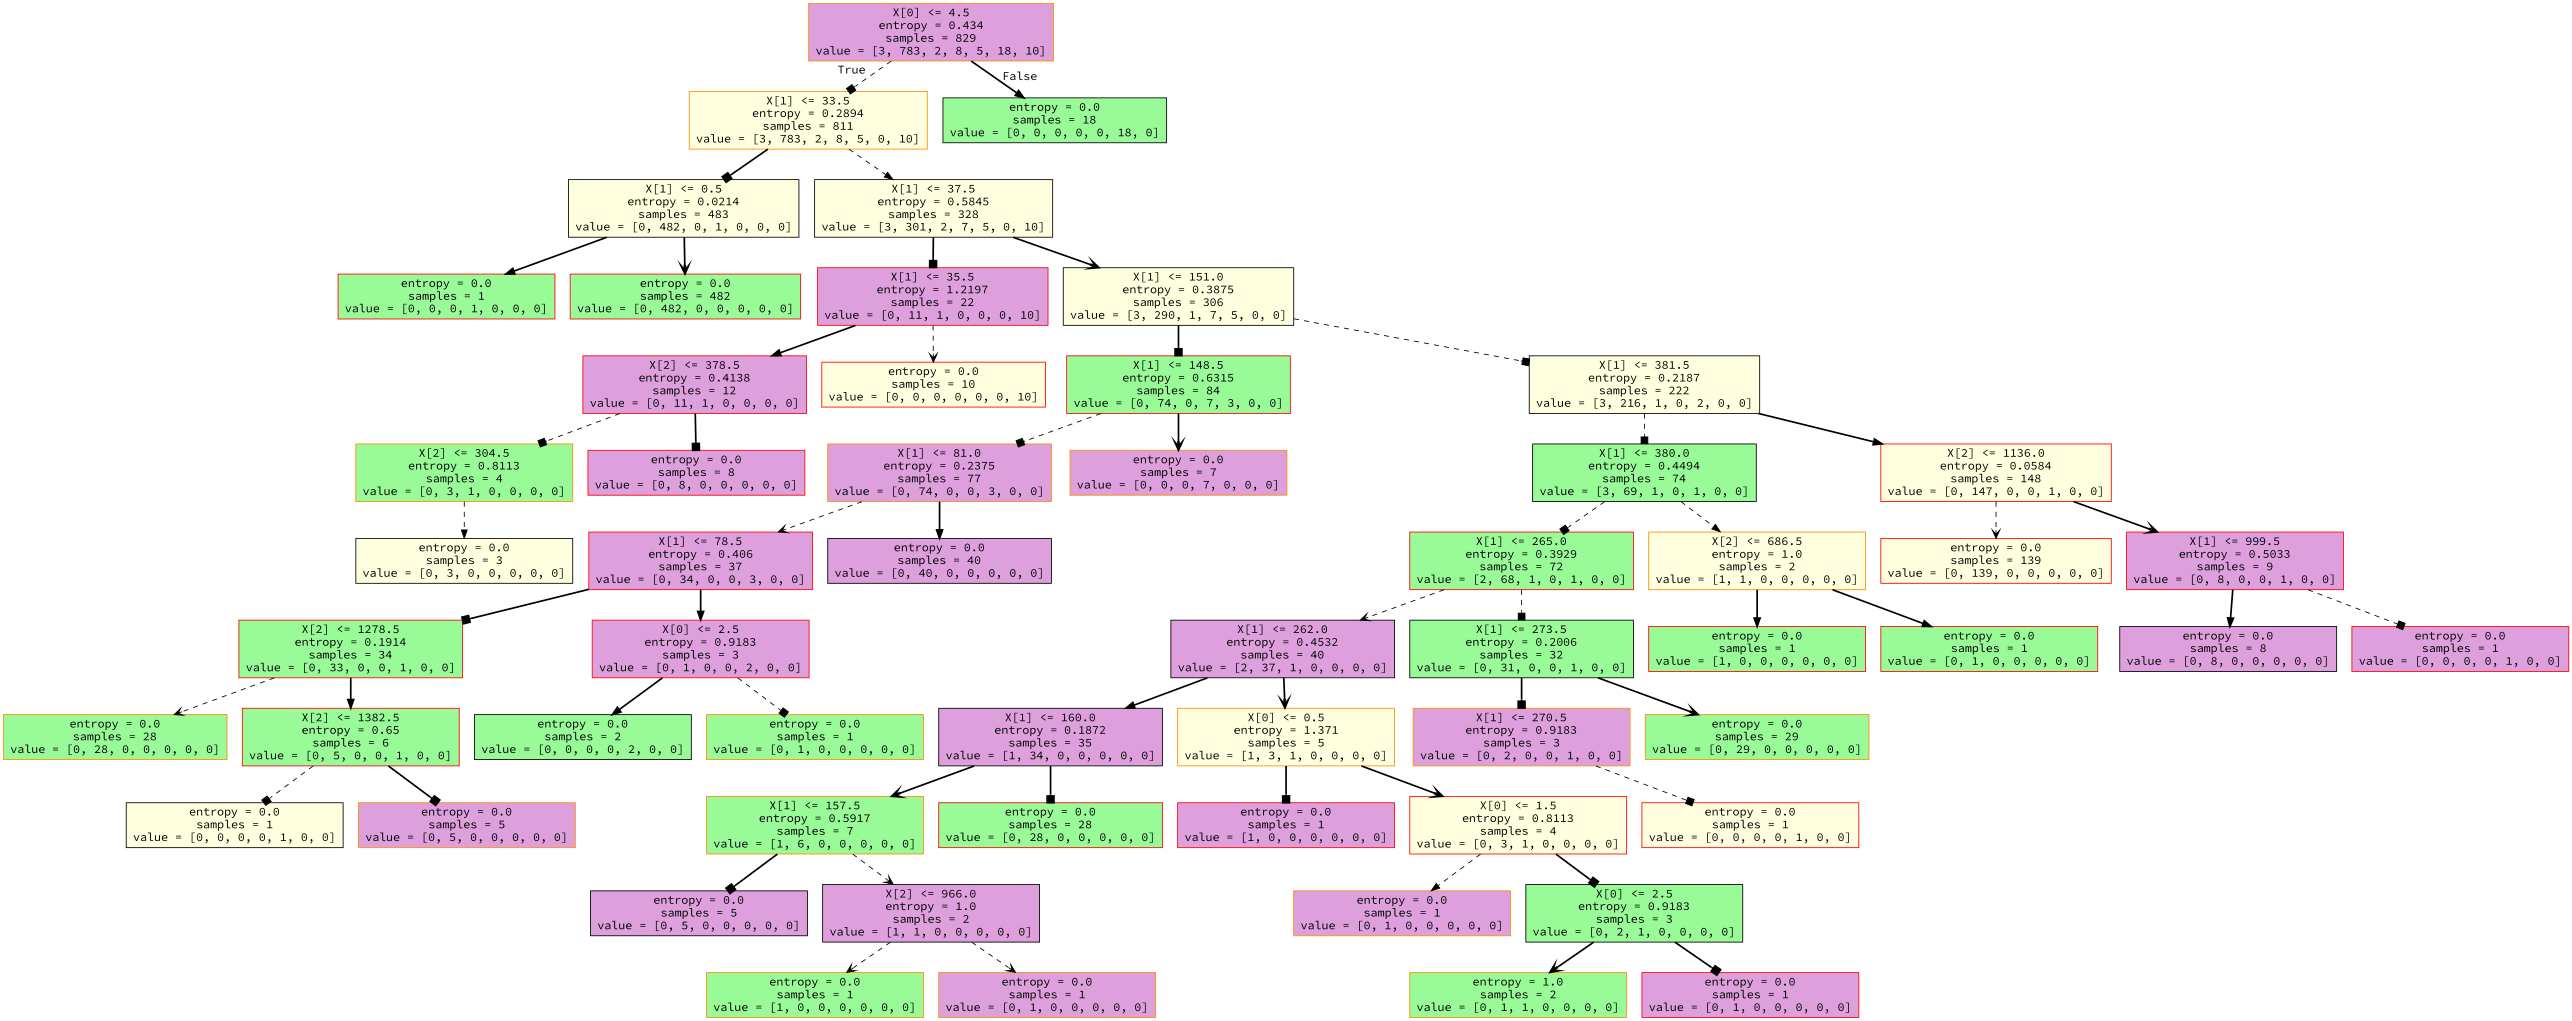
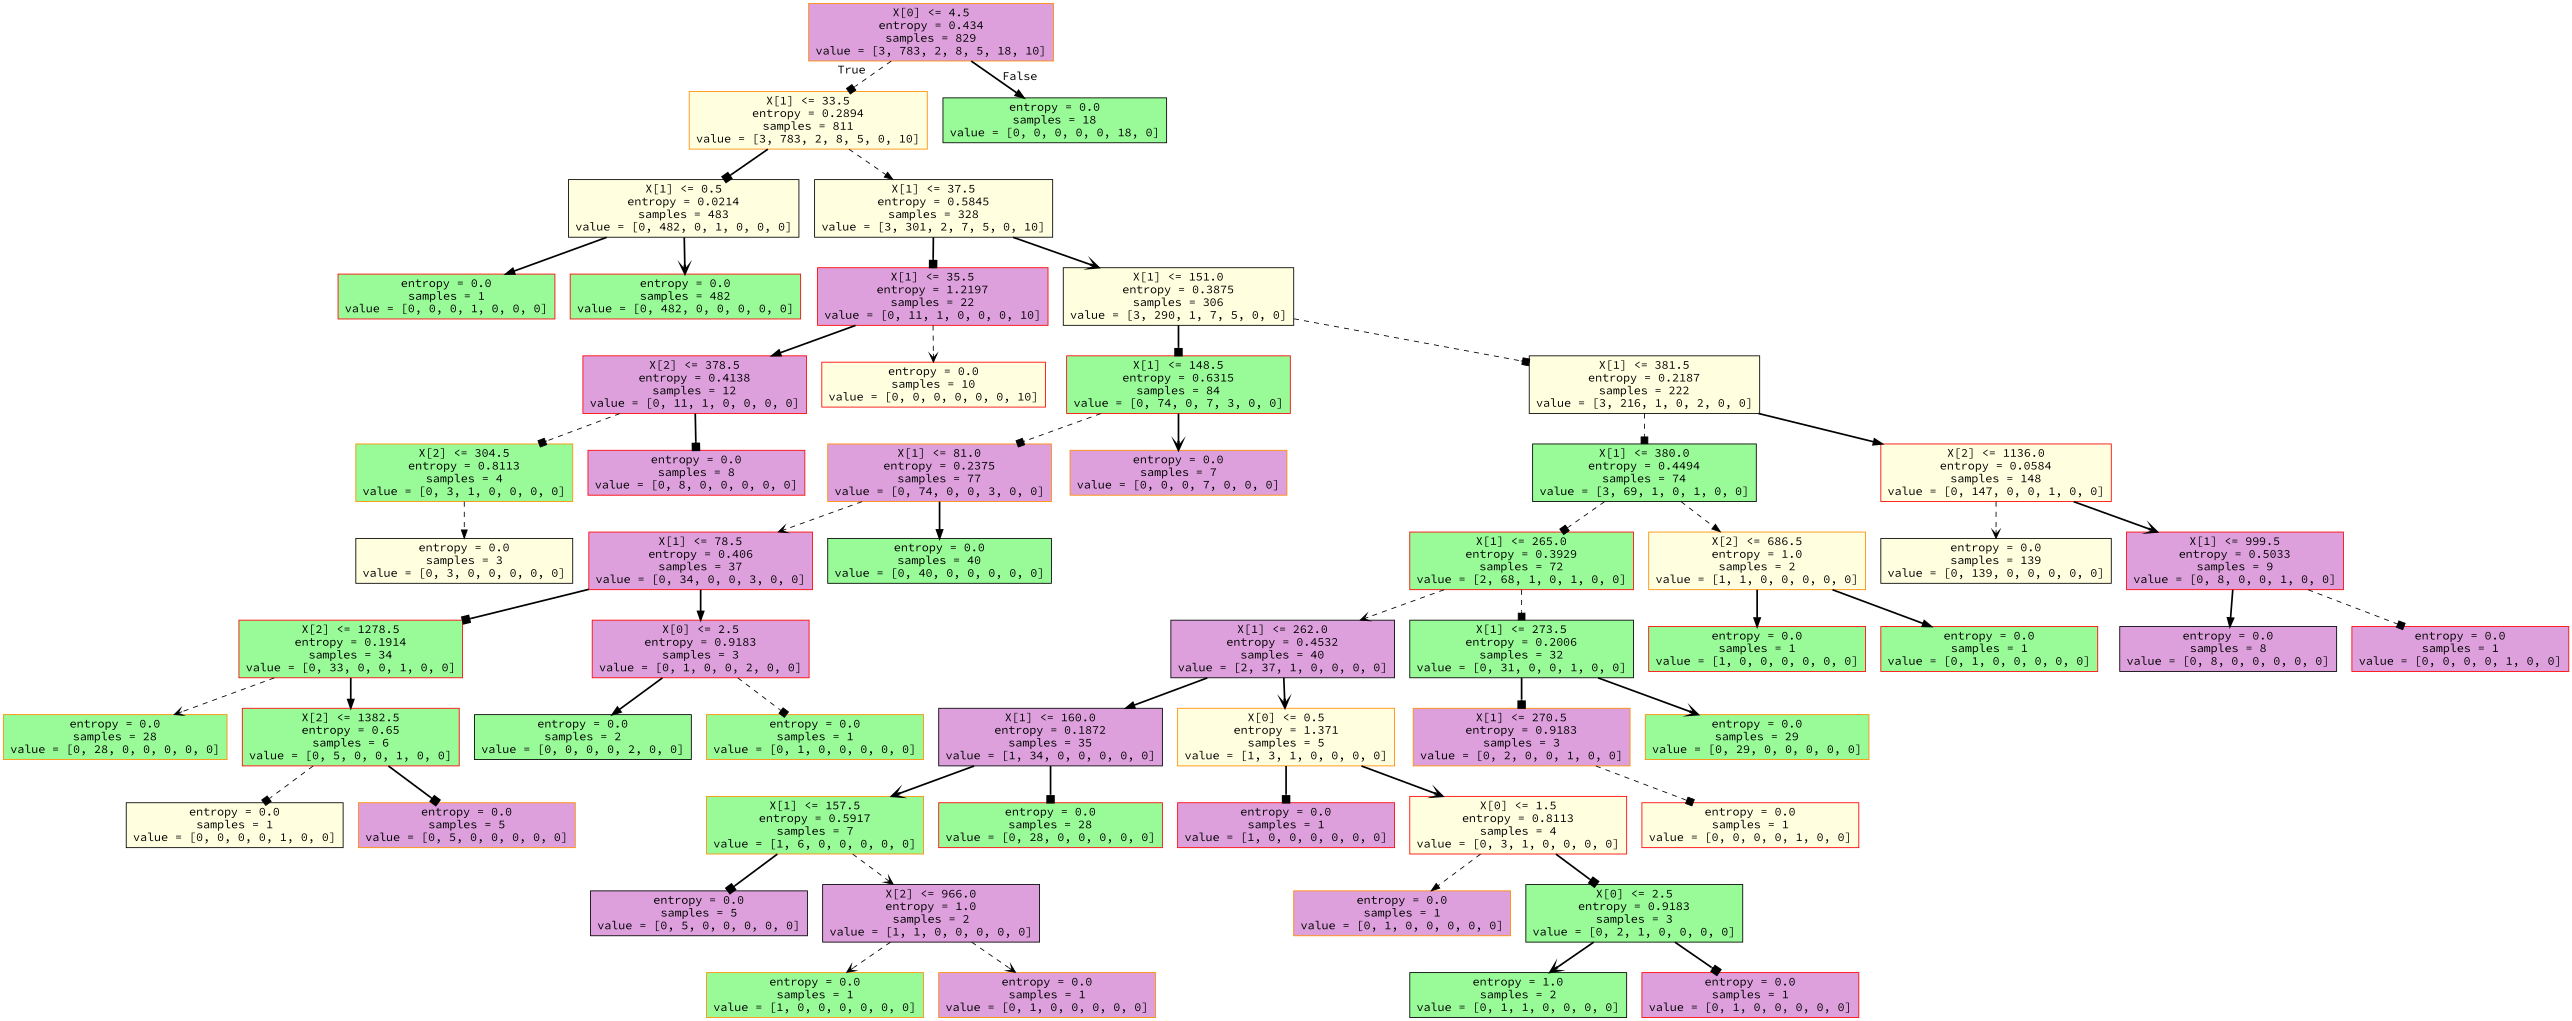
node "entropy = 0.0 samples = 40 value = [0, 40, 0, 0, 0, 0, 0]": fillcolor plum -> palegreen
node "entropy = 0.0 samples = 139 value = [0, 139, 0, 0, 0, 0, 0]": color red -> black
node "entropy = 1.0 samples = 2 value = [0, 1, 1, 0, 0, 0, 0]": color darkorange -> black
